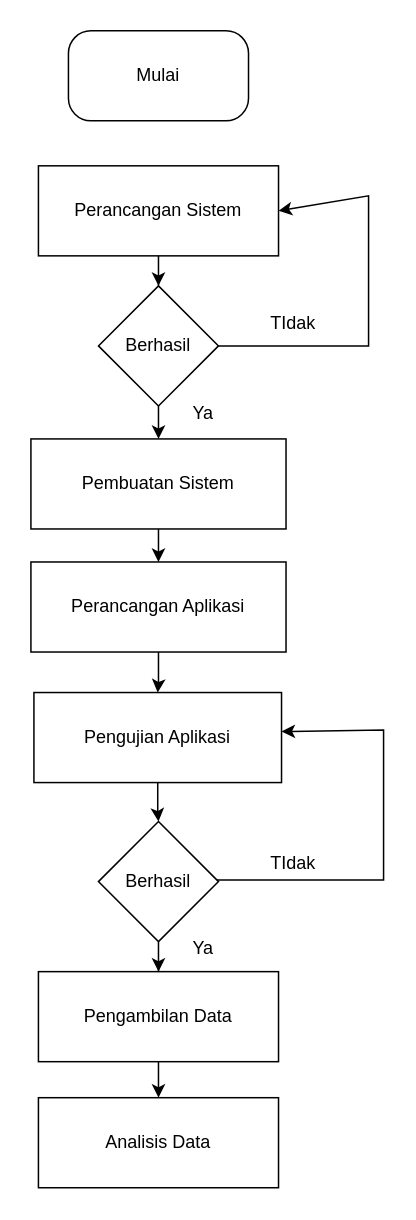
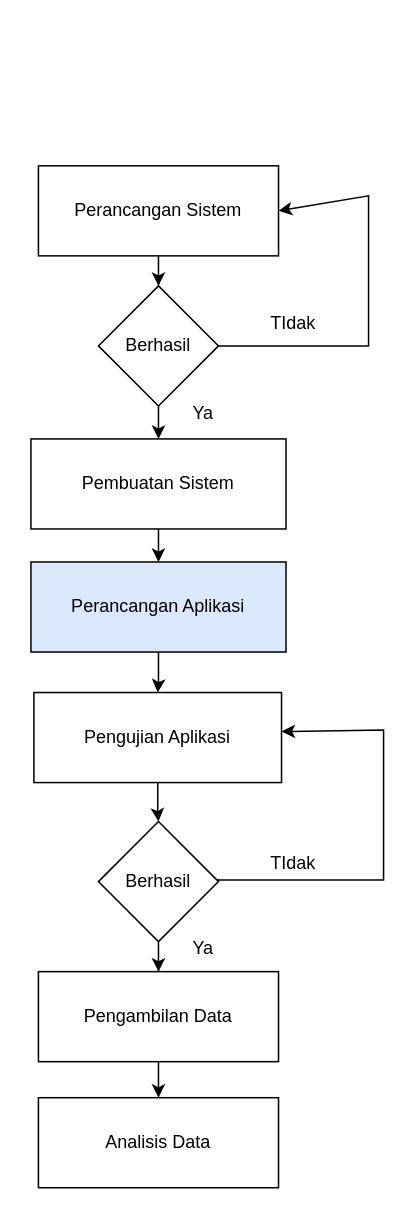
node "Mulai": removed
node "Perancangan Aplikasi": fillcolor #ffffff -> #dae8fc
